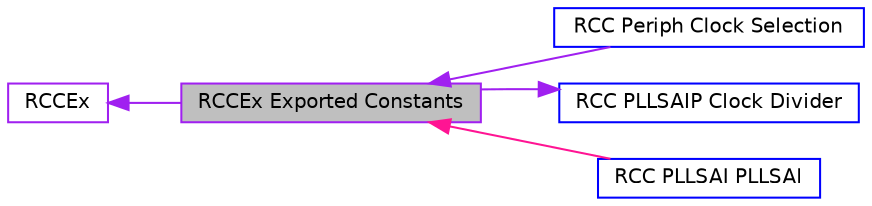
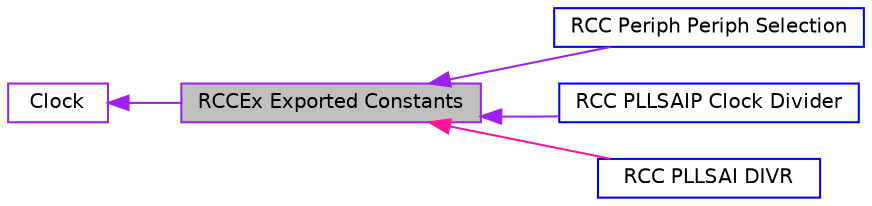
node "RCC Periph Clock Selection": label "RCC Periph Clock Selection" -> "RCC Periph Periph Selection"
edge "RCCEx Exported Constants" -> "RCC PLLSAIP Clock Divider": reversed
node "RCCEx": label "RCCEx" -> "Clock"
node "RCC PLLSAI PLLSAI": label "RCC PLLSAI PLLSAI" -> "RCC PLLSAI DIVR"
